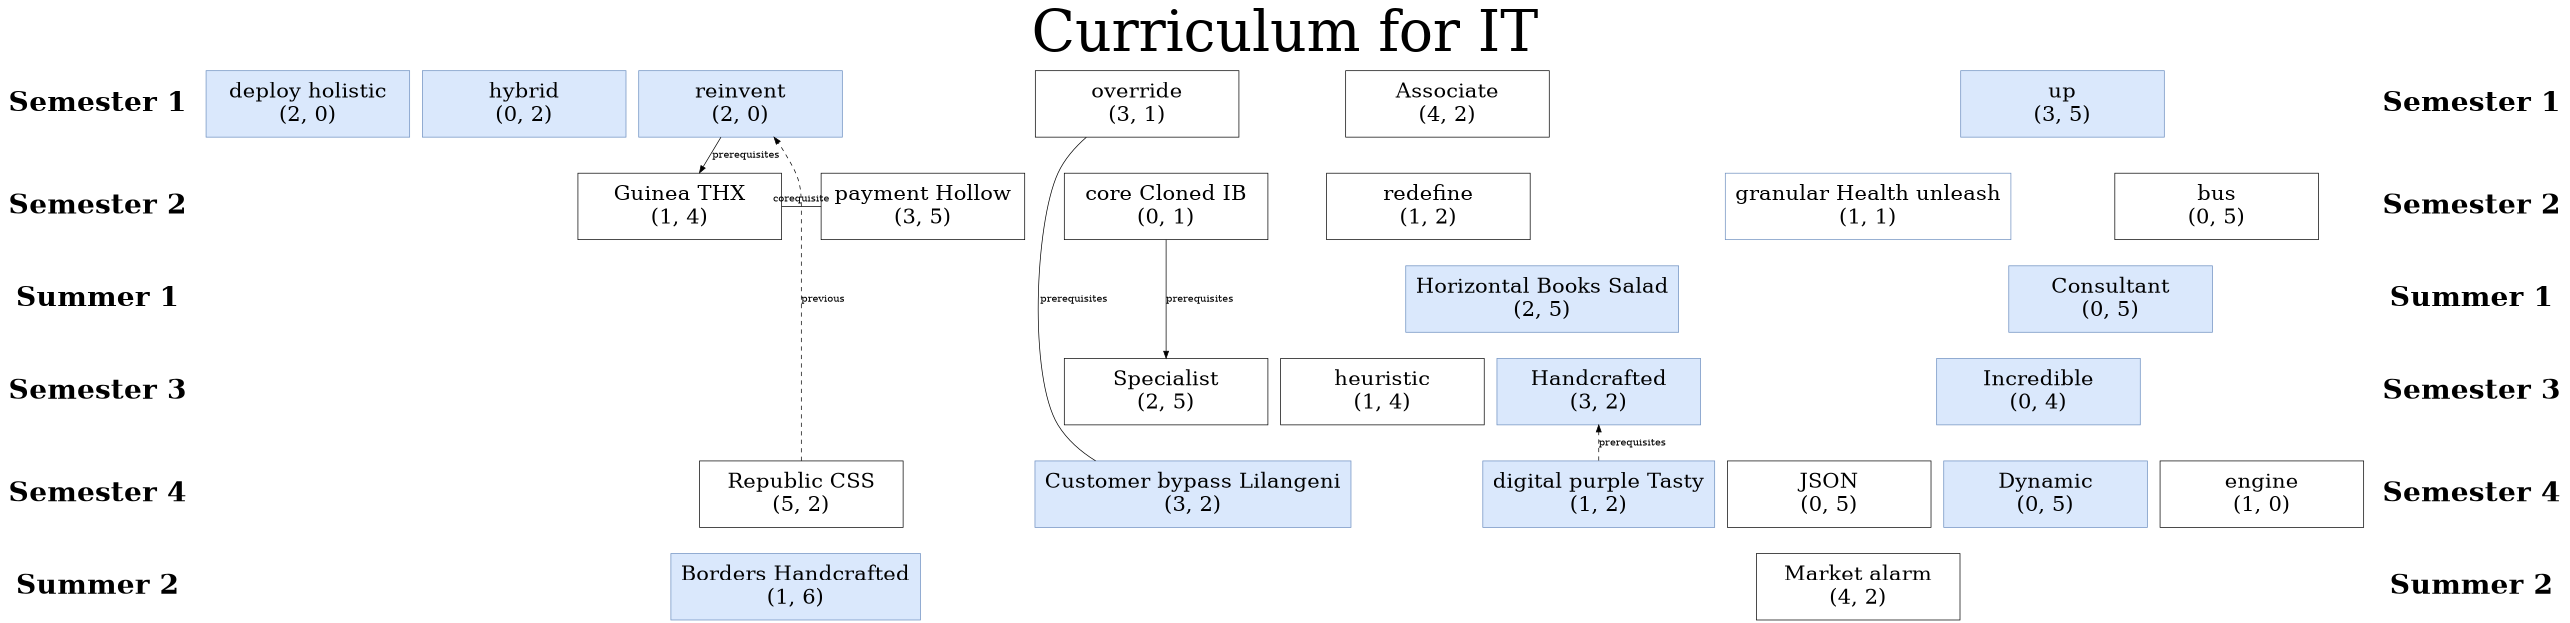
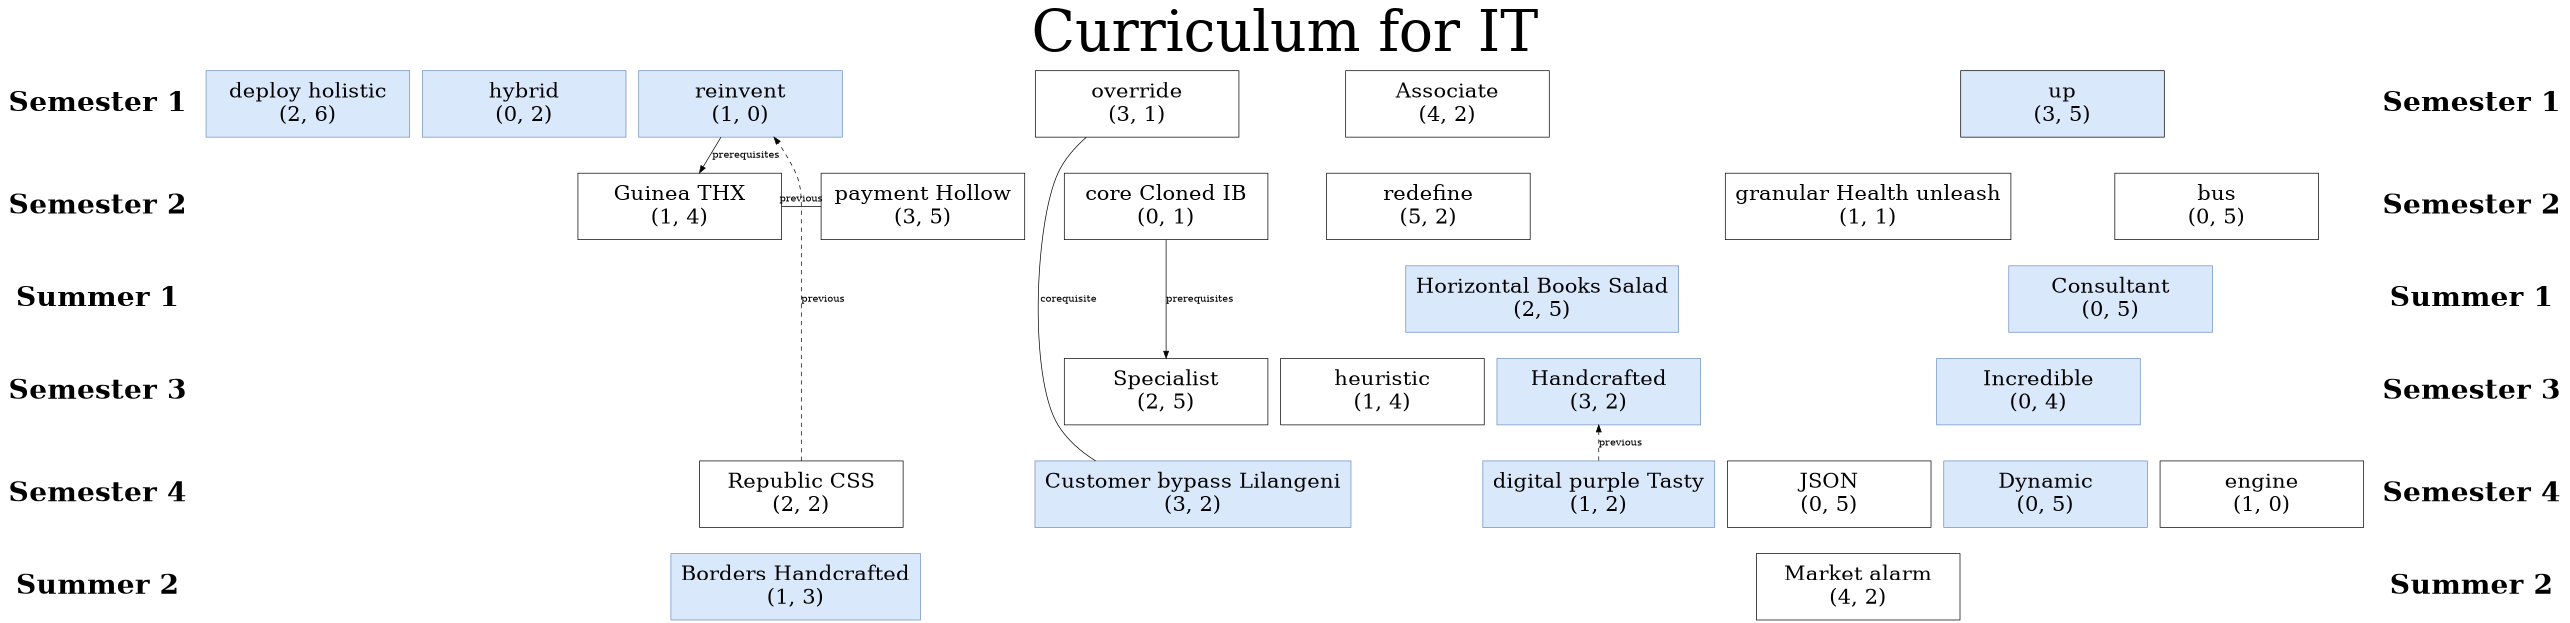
node "deploy holistic (2, 0)": label "deploy holistic (2, 0)" -> "deploy holistic (2, 6)"
node "reinvent (2, 0)": label "reinvent (2, 0)" -> "reinvent (1, 0)"
node "up (3, 5)": color #6c8ebf -> black
edge "Guinea THX (1, 4)" -- "payment Hollow (3, 5)": label "corequisite" -> "previous"
node "redefine (1, 2)": label "redefine (1, 2)" -> "redefine (5, 2)"
node "granular Health unleash (1, 1)": color #6c8ebf -> #000000
edge "override (3, 1)" -- "Customer bypass Lilangeni (3, 2)": label "prerequisites" -> "corequisite"
edge "digital purple Tasty (1, 2)" -> "Handcrafted (3, 2)": label "prerequisites" -> "previous"
node "Republic CSS (5, 2)": label "Republic CSS (5, 2)" -> "Republic CSS (2, 2)"
node "Borders Handcrafted (1, 6)": label "Borders Handcrafted (1, 6)" -> "Borders Handcrafted (1, 3)"
